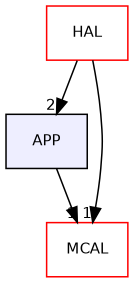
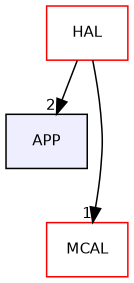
edge "APP" -> "MCAL": removed
